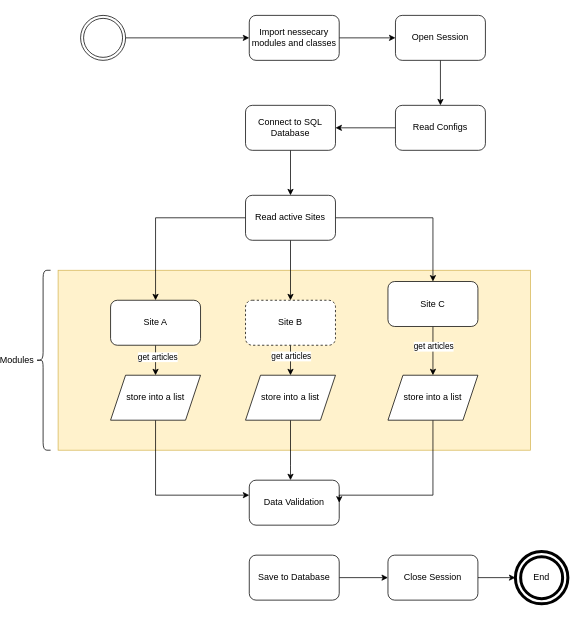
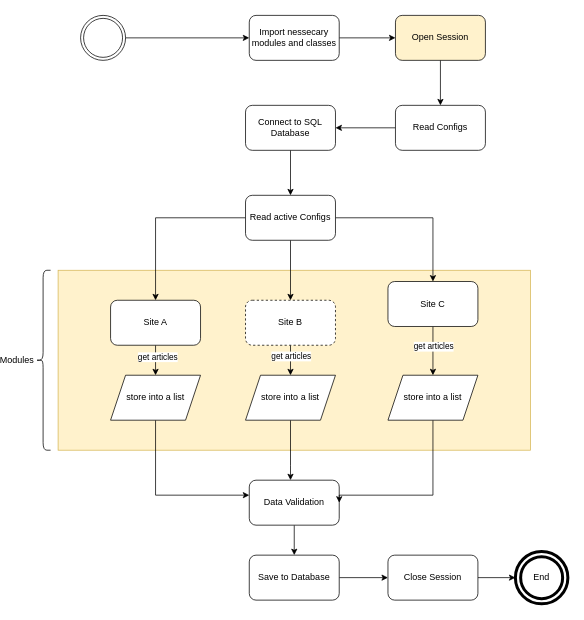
node "Open Session": fillcolor #ffffff -> #fff2cc
node "Read active Sites": label "Read active Sites" -> "Read active Configs"
edge "Data Validation" -> "Save to Database": added
